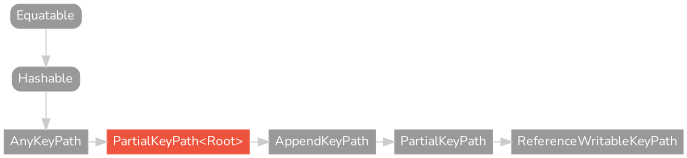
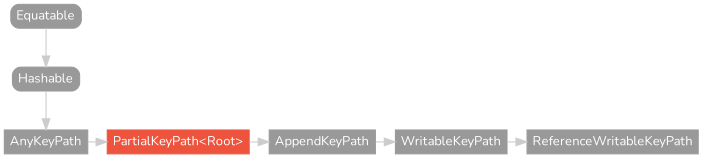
node "PartialKeyPath": label "PartialKeyPath" -> "WritableKeyPath"
